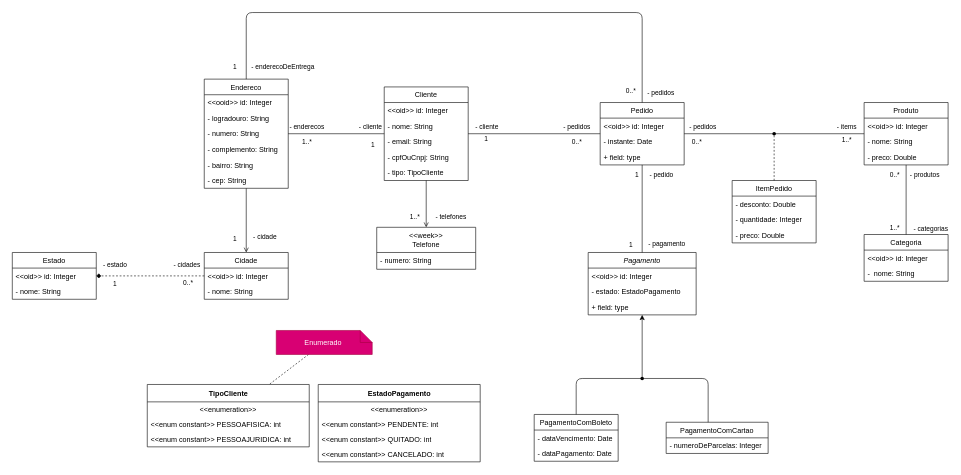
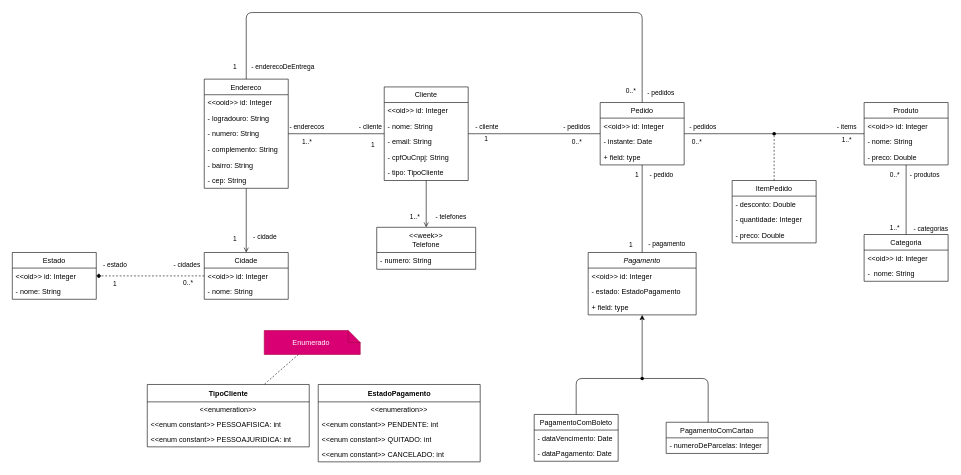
node "Enumerado": moved (324, 342) -> (312, 342)
